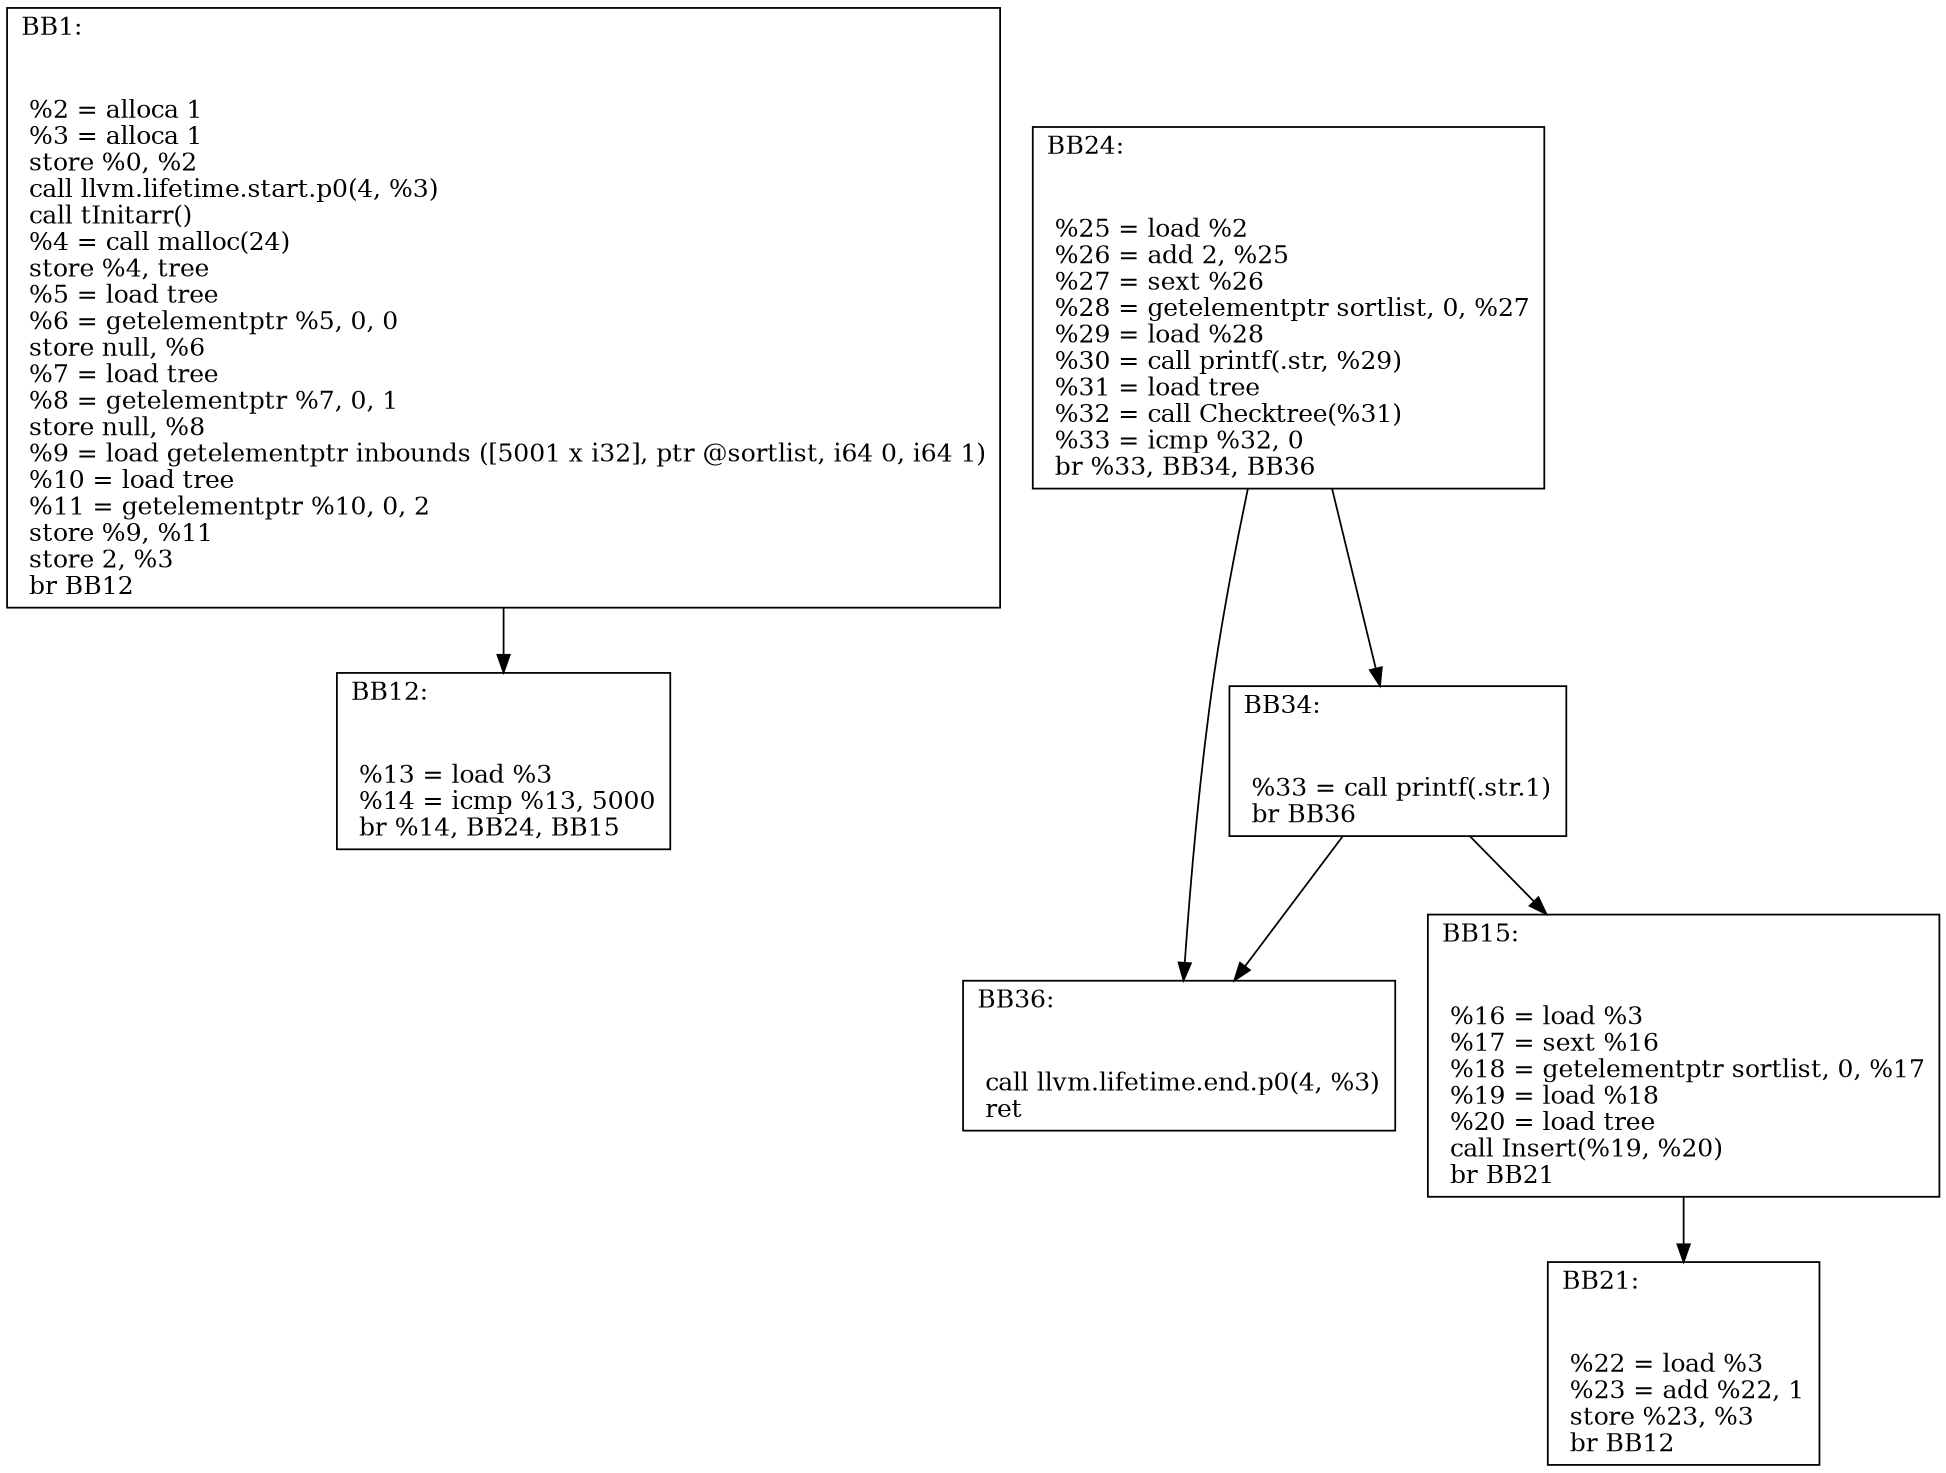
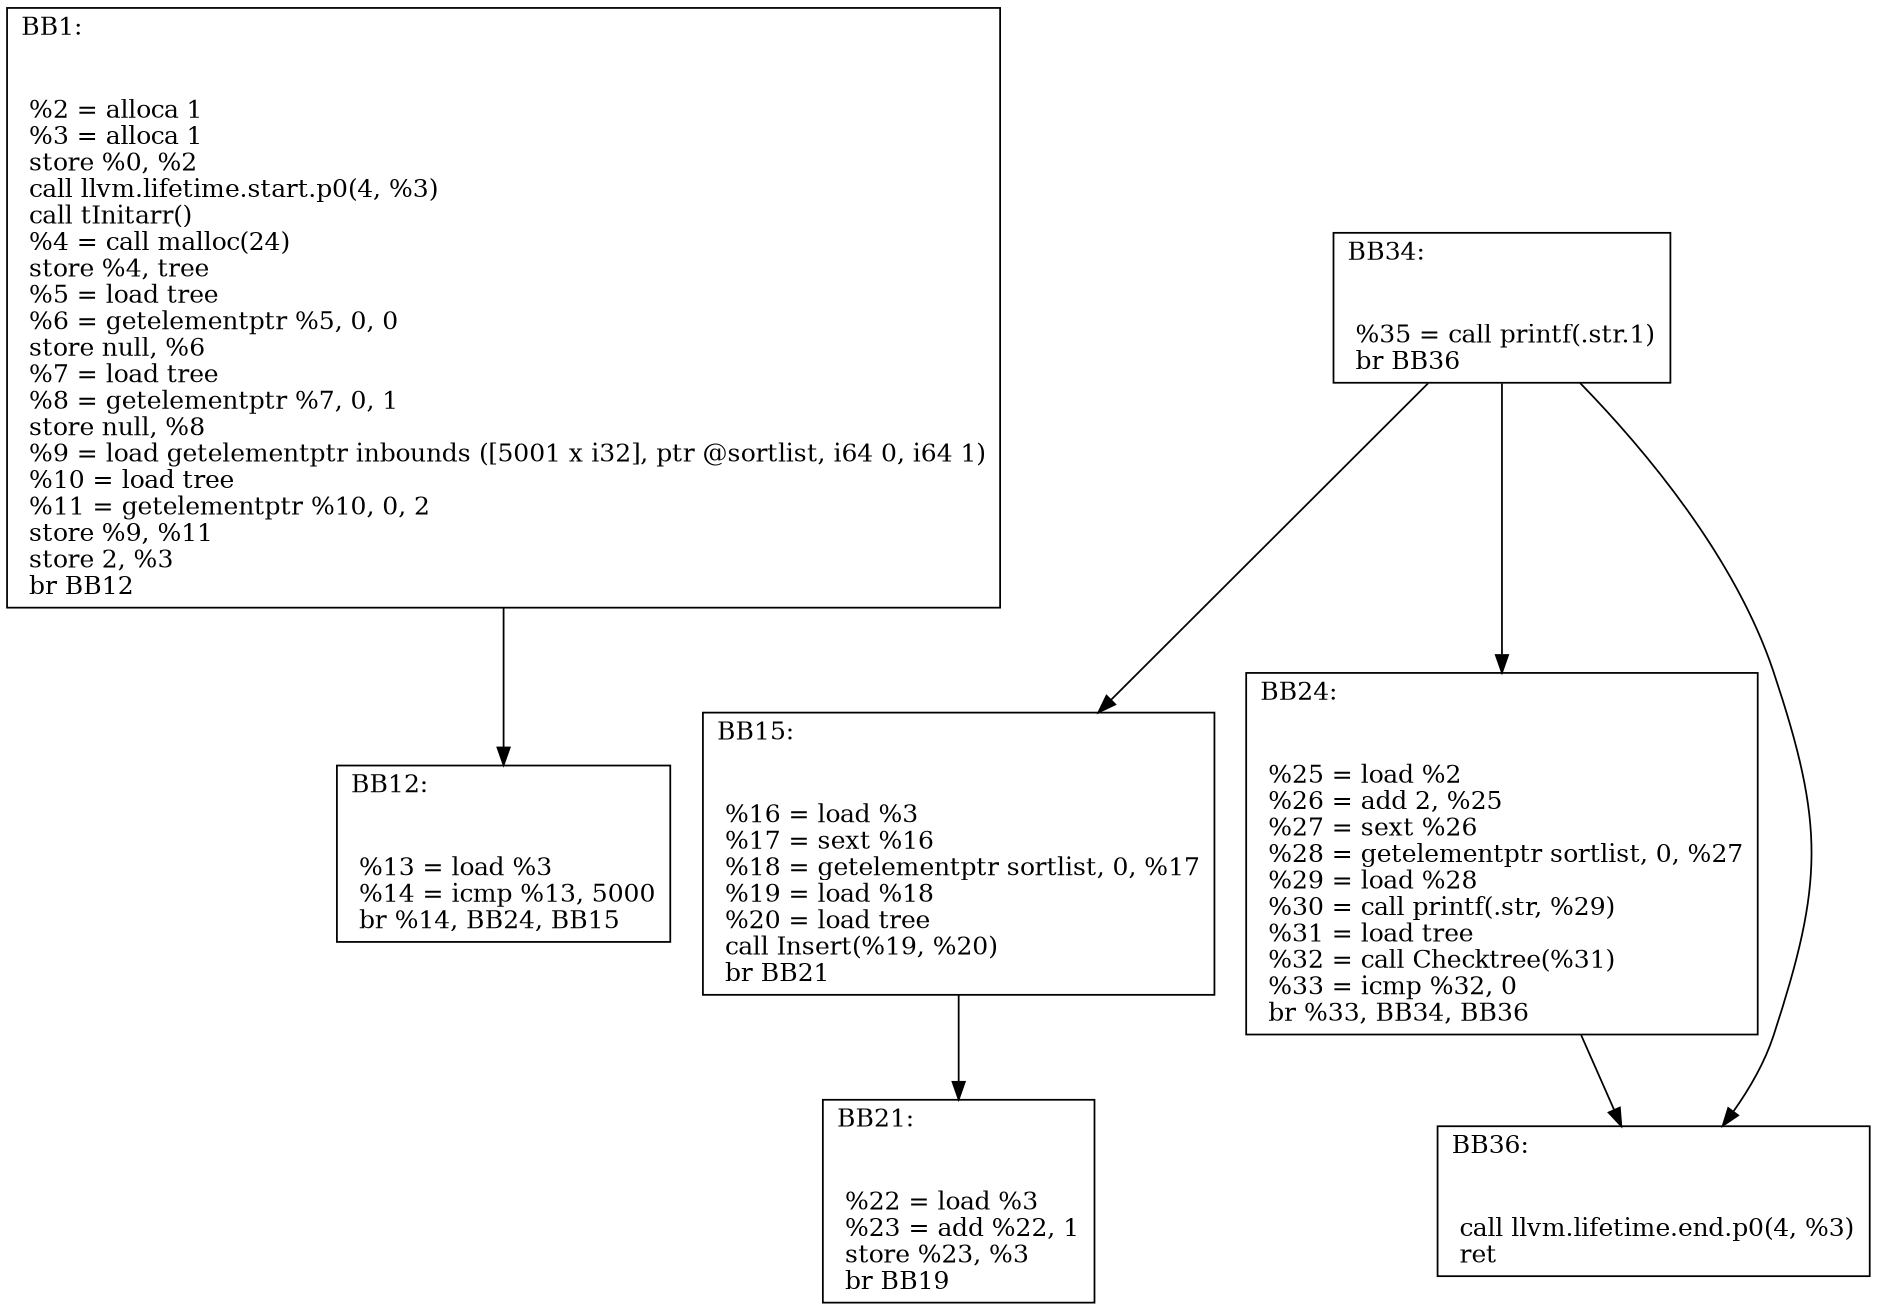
edge "BB24:" -> "BB34:": reversed
node "BB34:": text "%33 = call printf(.str.1)" -> "%35 = call printf(.str.1)"
node "BB21:": text "br BB12" -> "br BB19"
